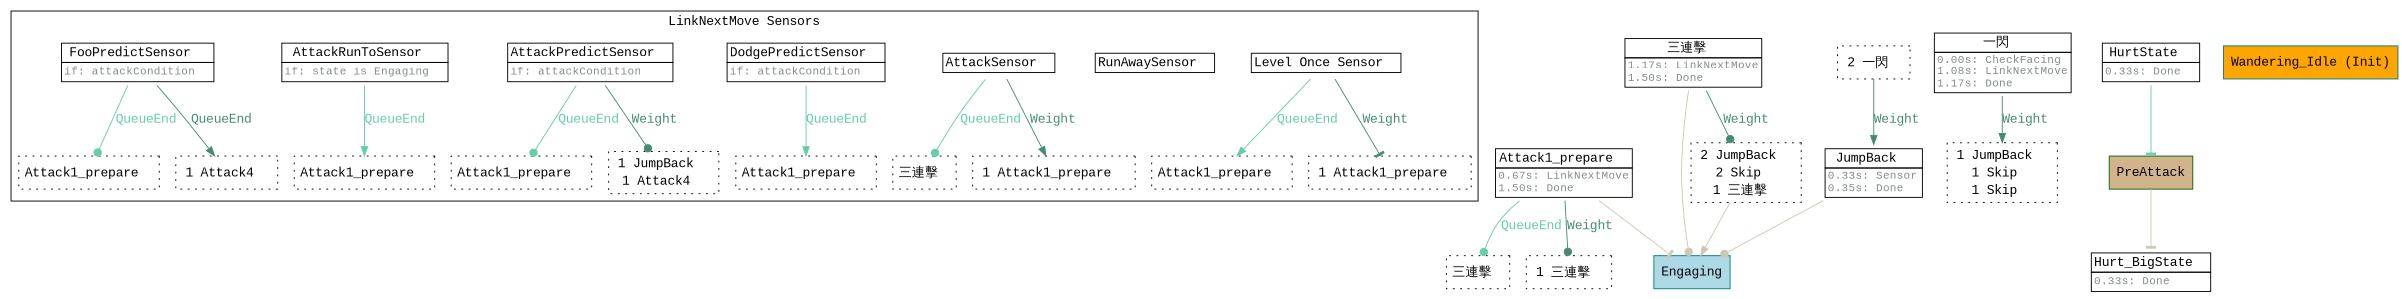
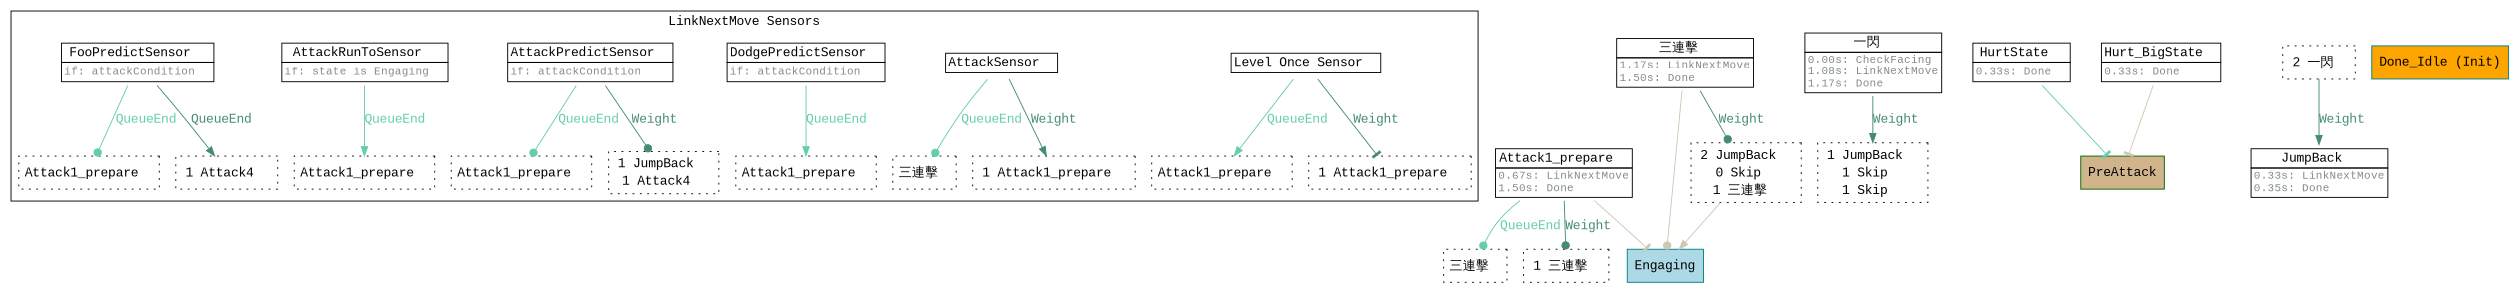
node "RunAwaySensor": removed
node "Wandering_Idle (Init)": label "Wandering_Idle (Init)" -> "Done_Idle (Init)"
node "2 JumpBack": text "2 Skip" -> "0 Skip"
node "JumpBack": text "0.33s: Sensor" -> "0.33s: LinkNextMove"
edge "PreAttack" -> "Hurt_BigState": reversed
edge "JumpBack" -> "Engaging": removed
